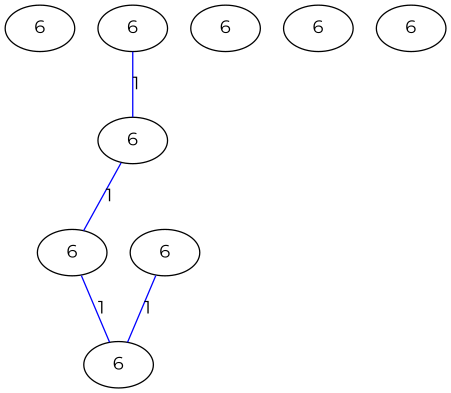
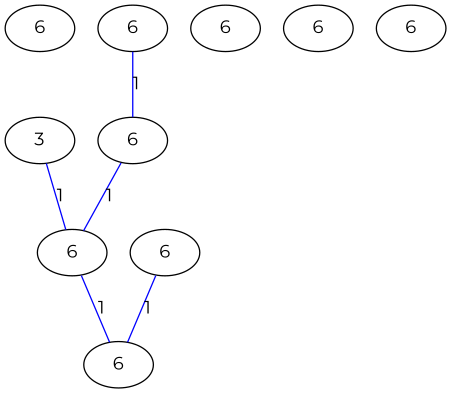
node "3": added
